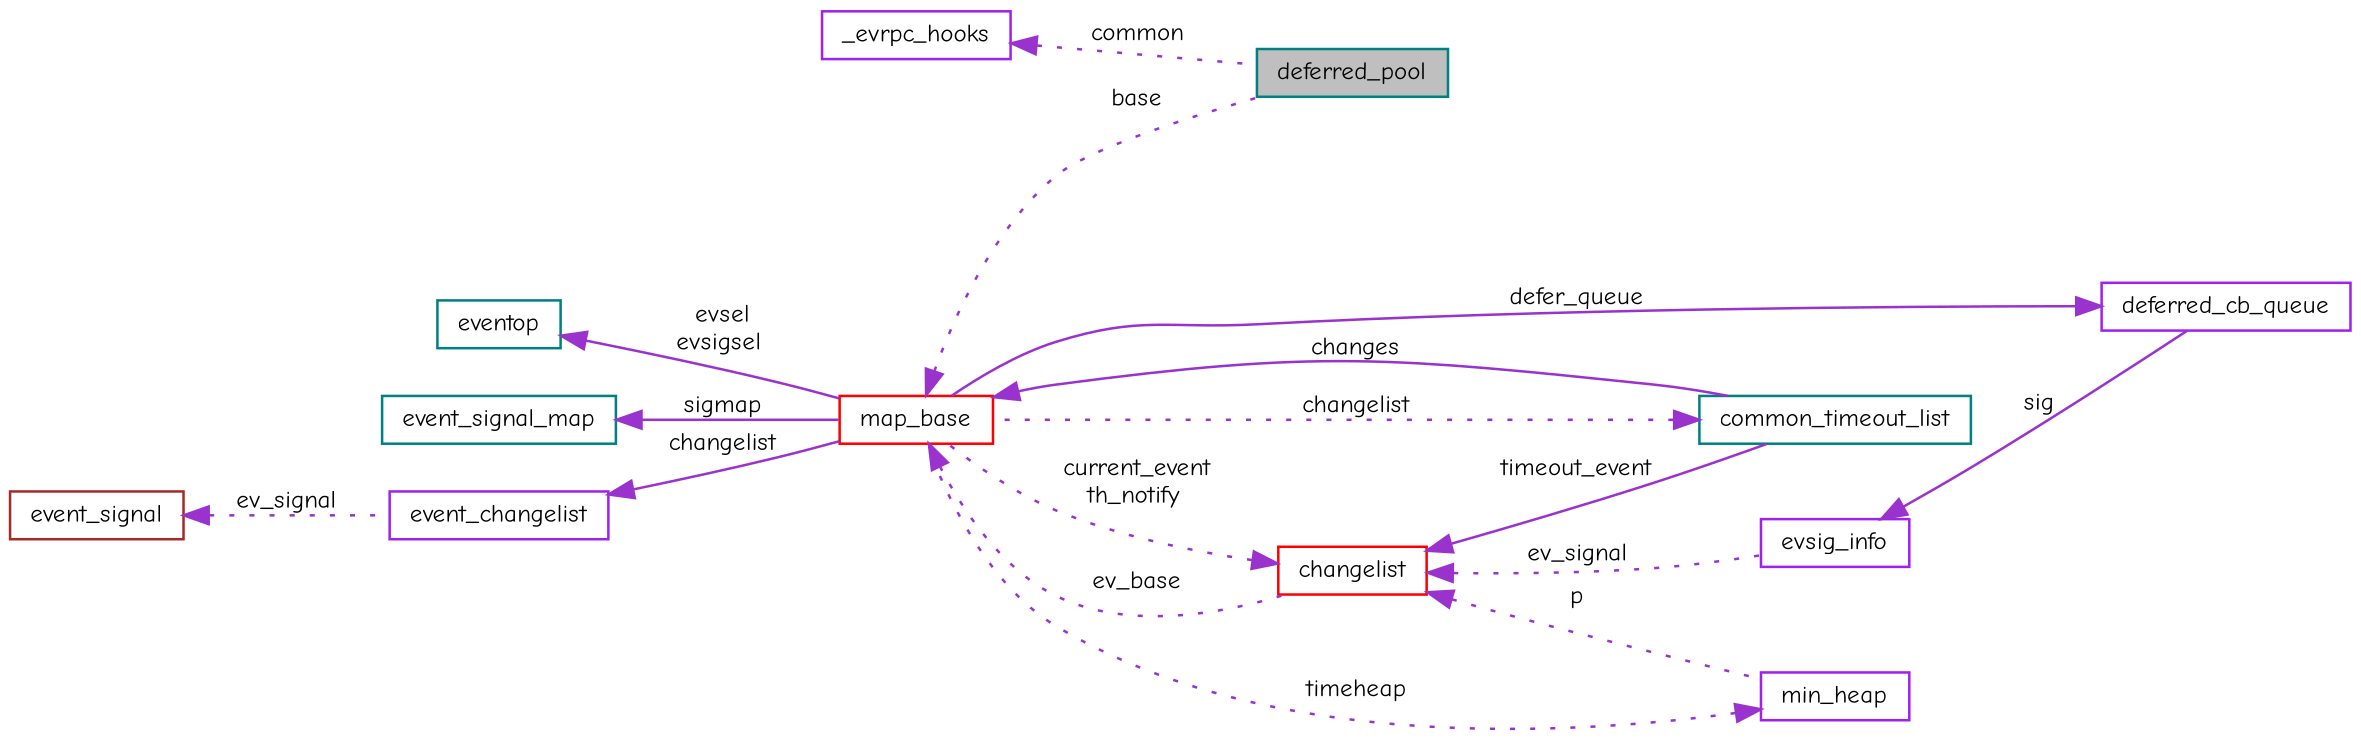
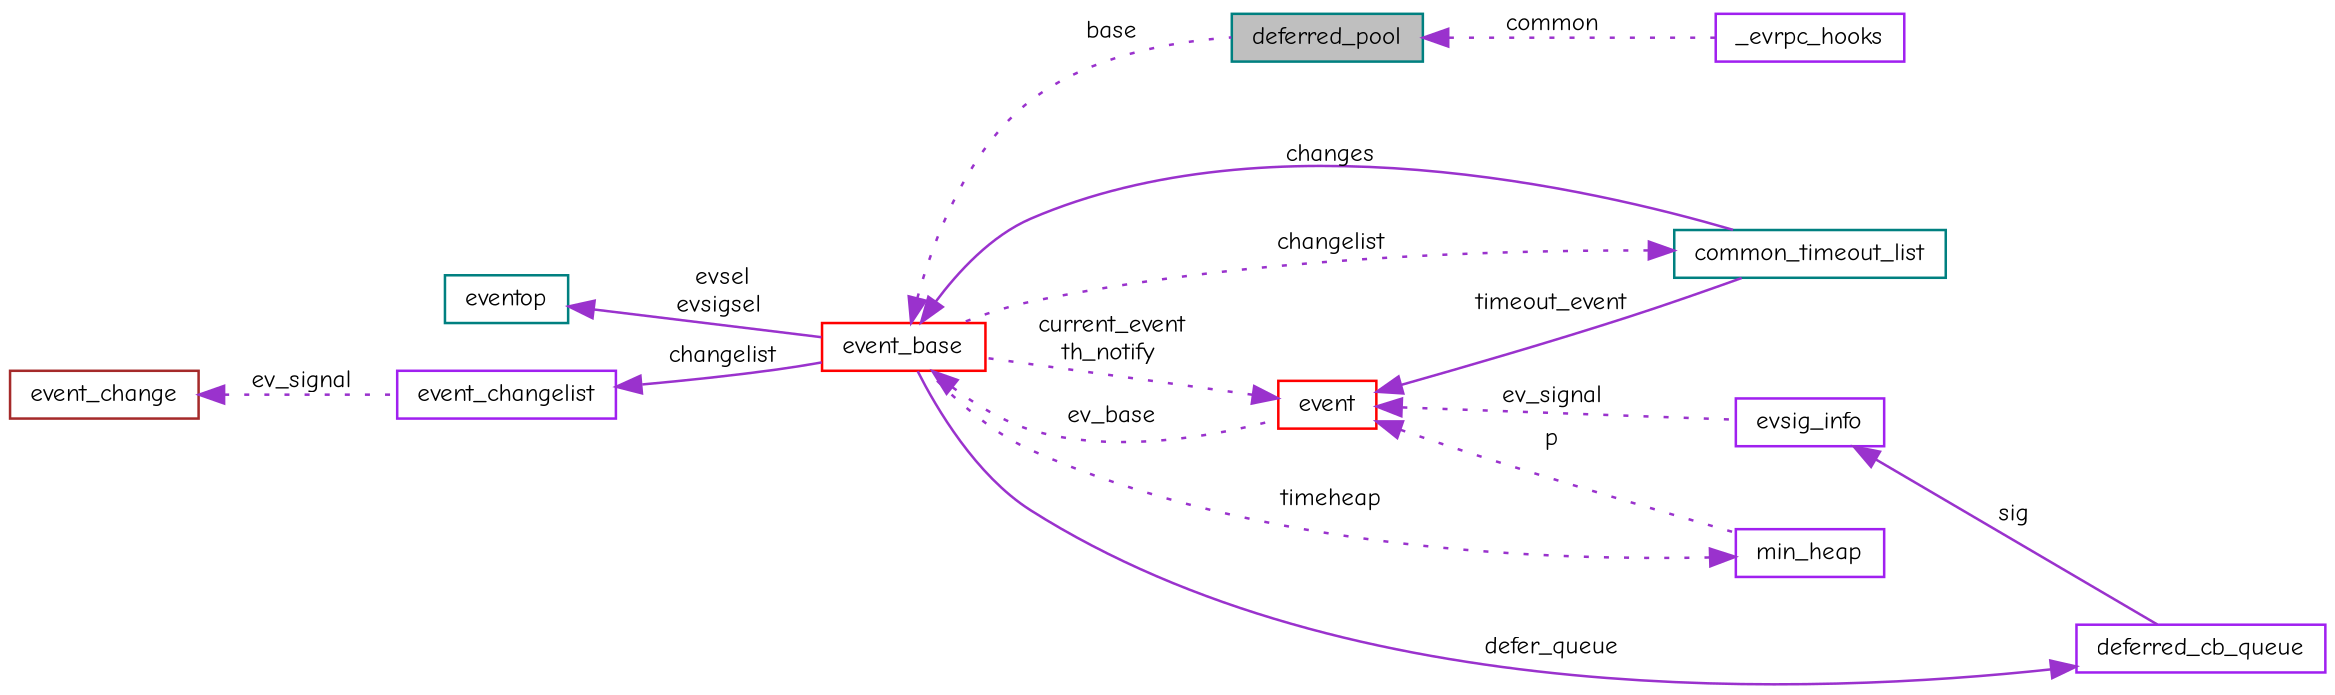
edge "deferred_pool" -> "_evrpc_hooks": reversed
node "event_signal_map": removed
node "map_base": label "map_base" -> "event_base"
node "event_signal": label "event_signal" -> "event_change"
node "changelist": label "changelist" -> "event"
